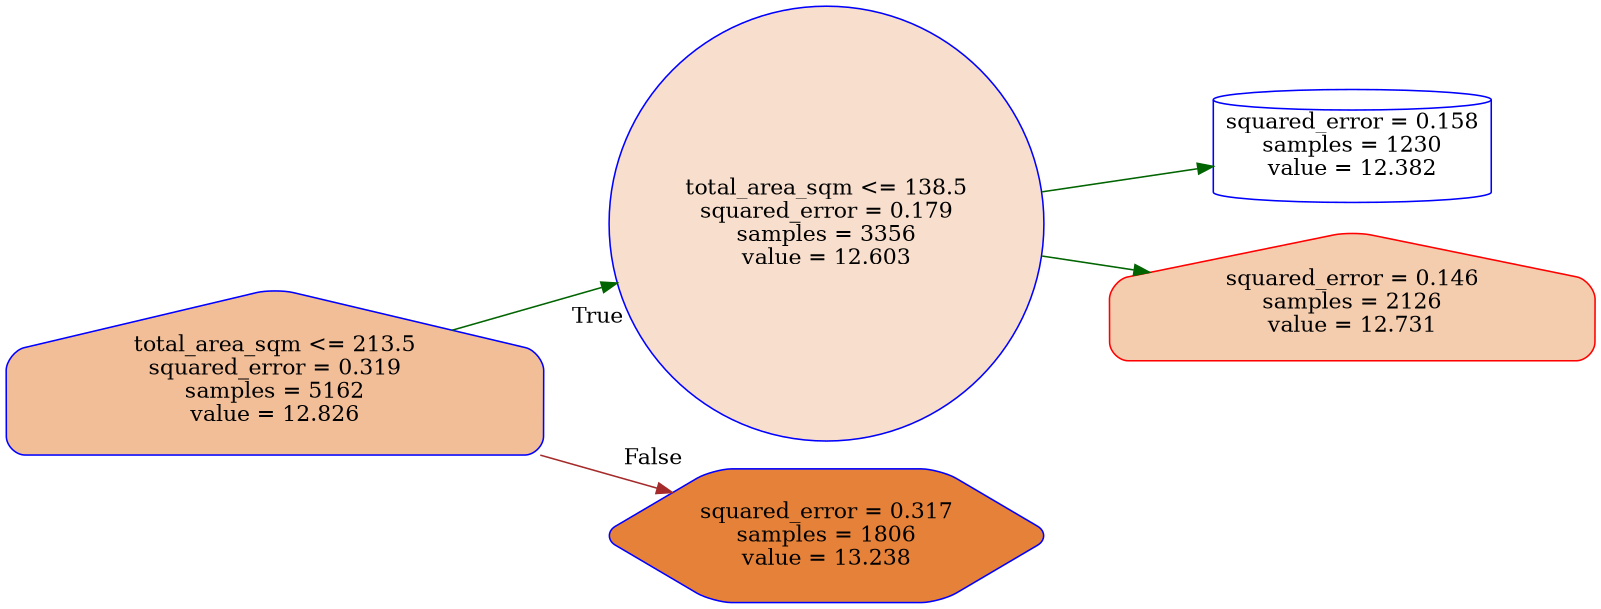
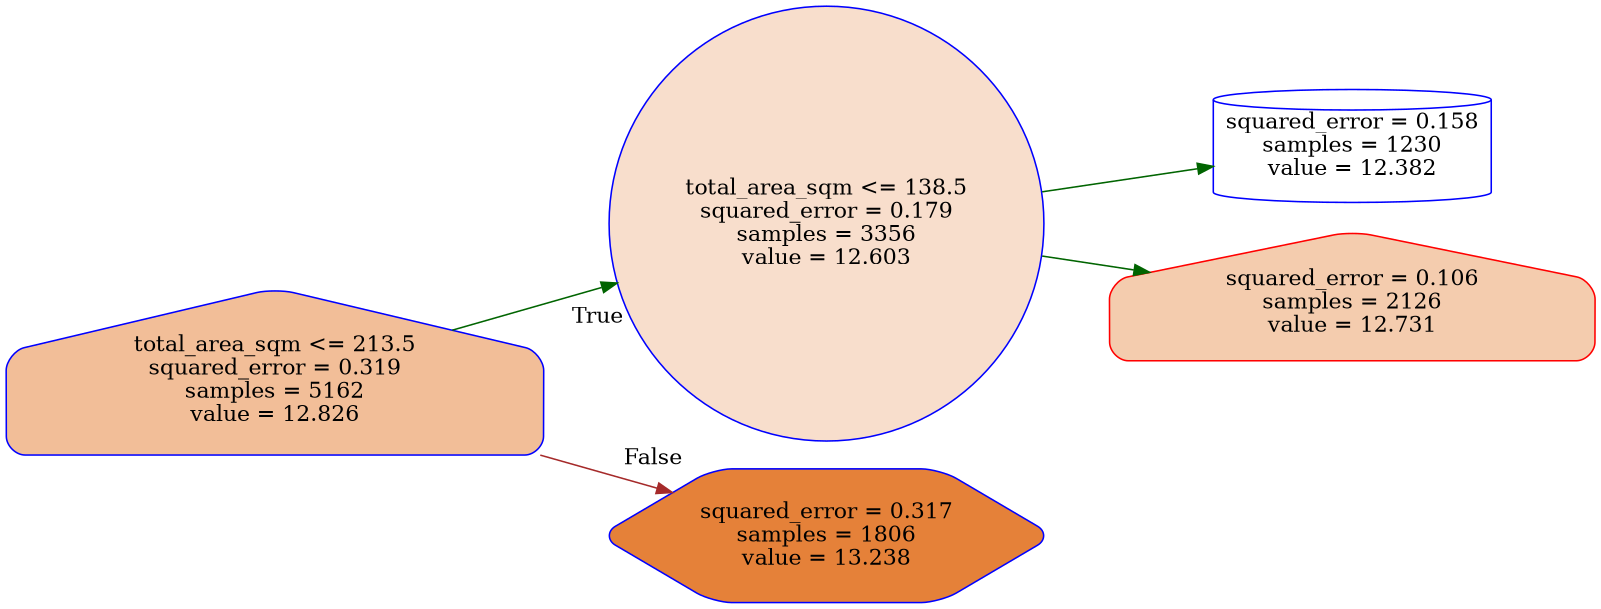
node "squared_error = 0.146 samples = 2126 value = 12.731": label "squared_error = 0.146 samples = 2126 value = 12.731" -> "squared_error = 0.106 samples = 2126 value = 12.731"
